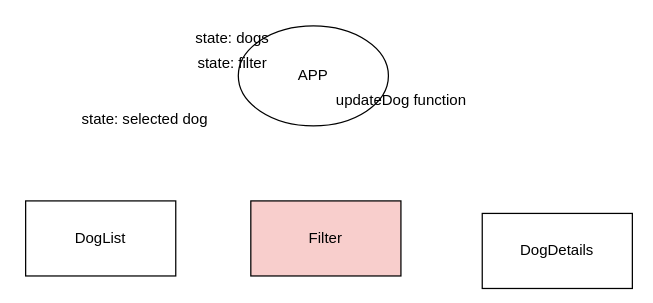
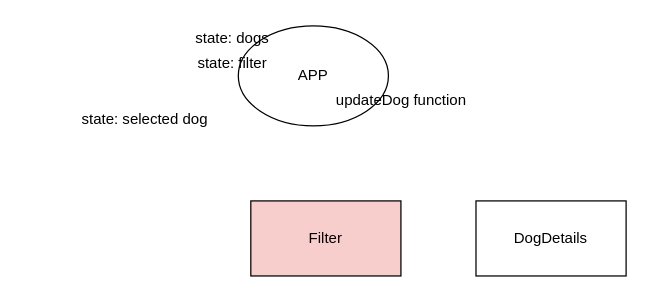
node "DogList": removed
node "DogDetails": moved (557, 251) -> (551, 238)
